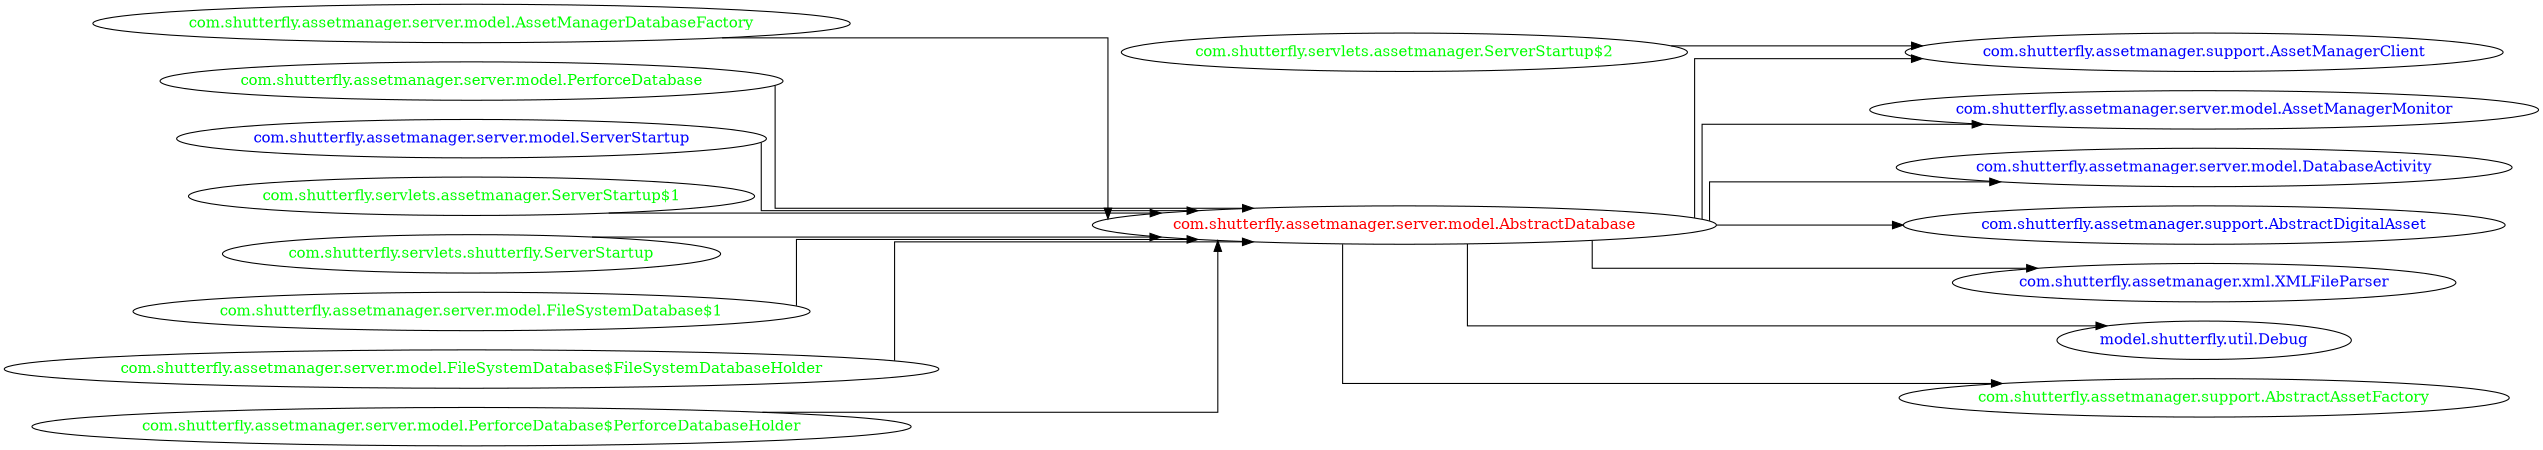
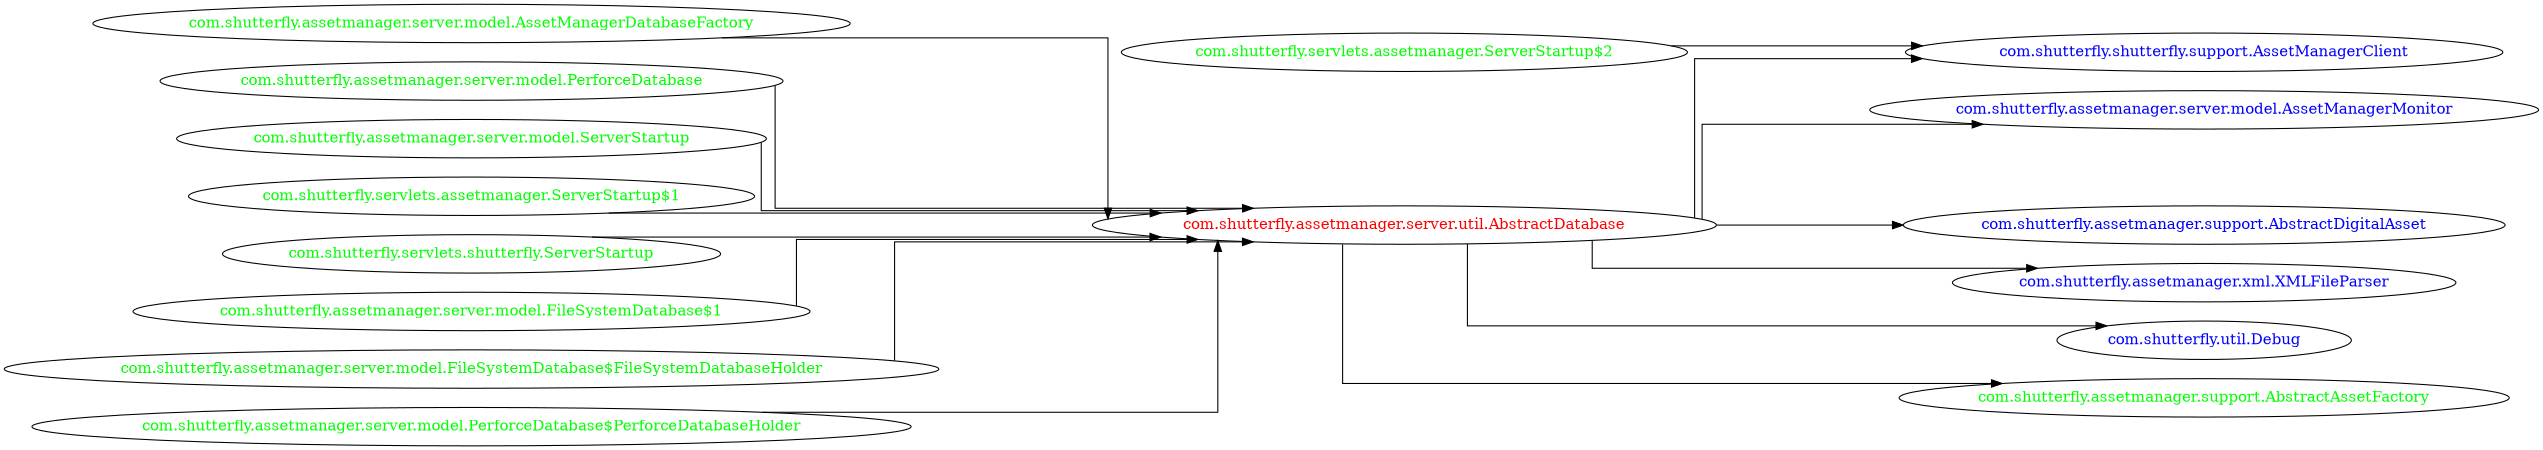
node "com.shutterfly.assetmanager.support.AssetManagerClient": label "com.shutterfly.assetmanager.support.AssetManagerClient" -> "com.shutterfly.shutterfly.support.AssetManagerClient"
node "com.shutterfly.assetmanager.server.model.ServerStartup": fontcolor blue -> green
node "com.shutterfly.assetmanager.server.model.DatabaseActivity": removed
node "com.shutterfly.assetmanager.server.model.AbstractDatabase": label "com.shutterfly.assetmanager.server.model.AbstractDatabase" -> "com.shutterfly.assetmanager.server.util.AbstractDatabase"
node "model.shutterfly.util.Debug": label "model.shutterfly.util.Debug" -> "com.shutterfly.util.Debug"
